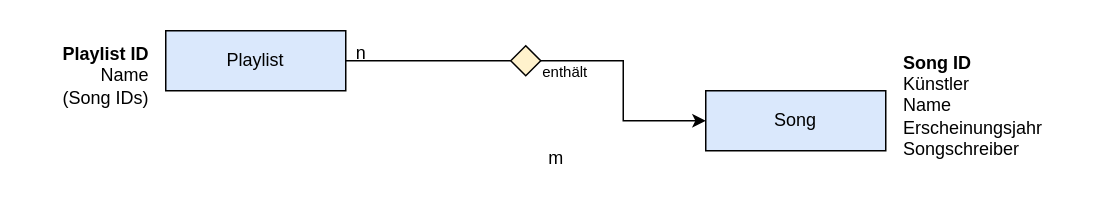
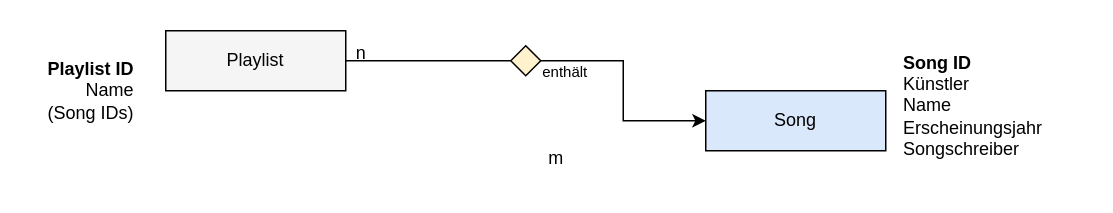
node "Playlist": fillcolor #dae8fc -> #f5f5f5
node "Playlist ID Name (Song IDs)": moved (91, 76) -> (76, 91)
